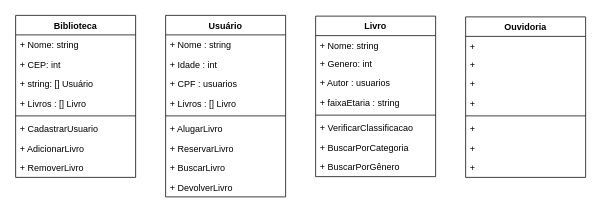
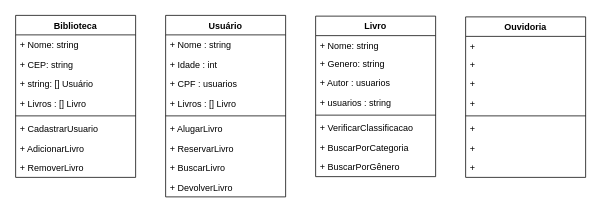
node "+ Genero: int": label "+ Genero: int" -> "+ Genero: string"
node "+ CEP: int": label "+ CEP: int" -> "+ CEP: string"
node "+ faixaEtaria : string": label "+ faixaEtaria : string" -> "+ usuarios : string"
